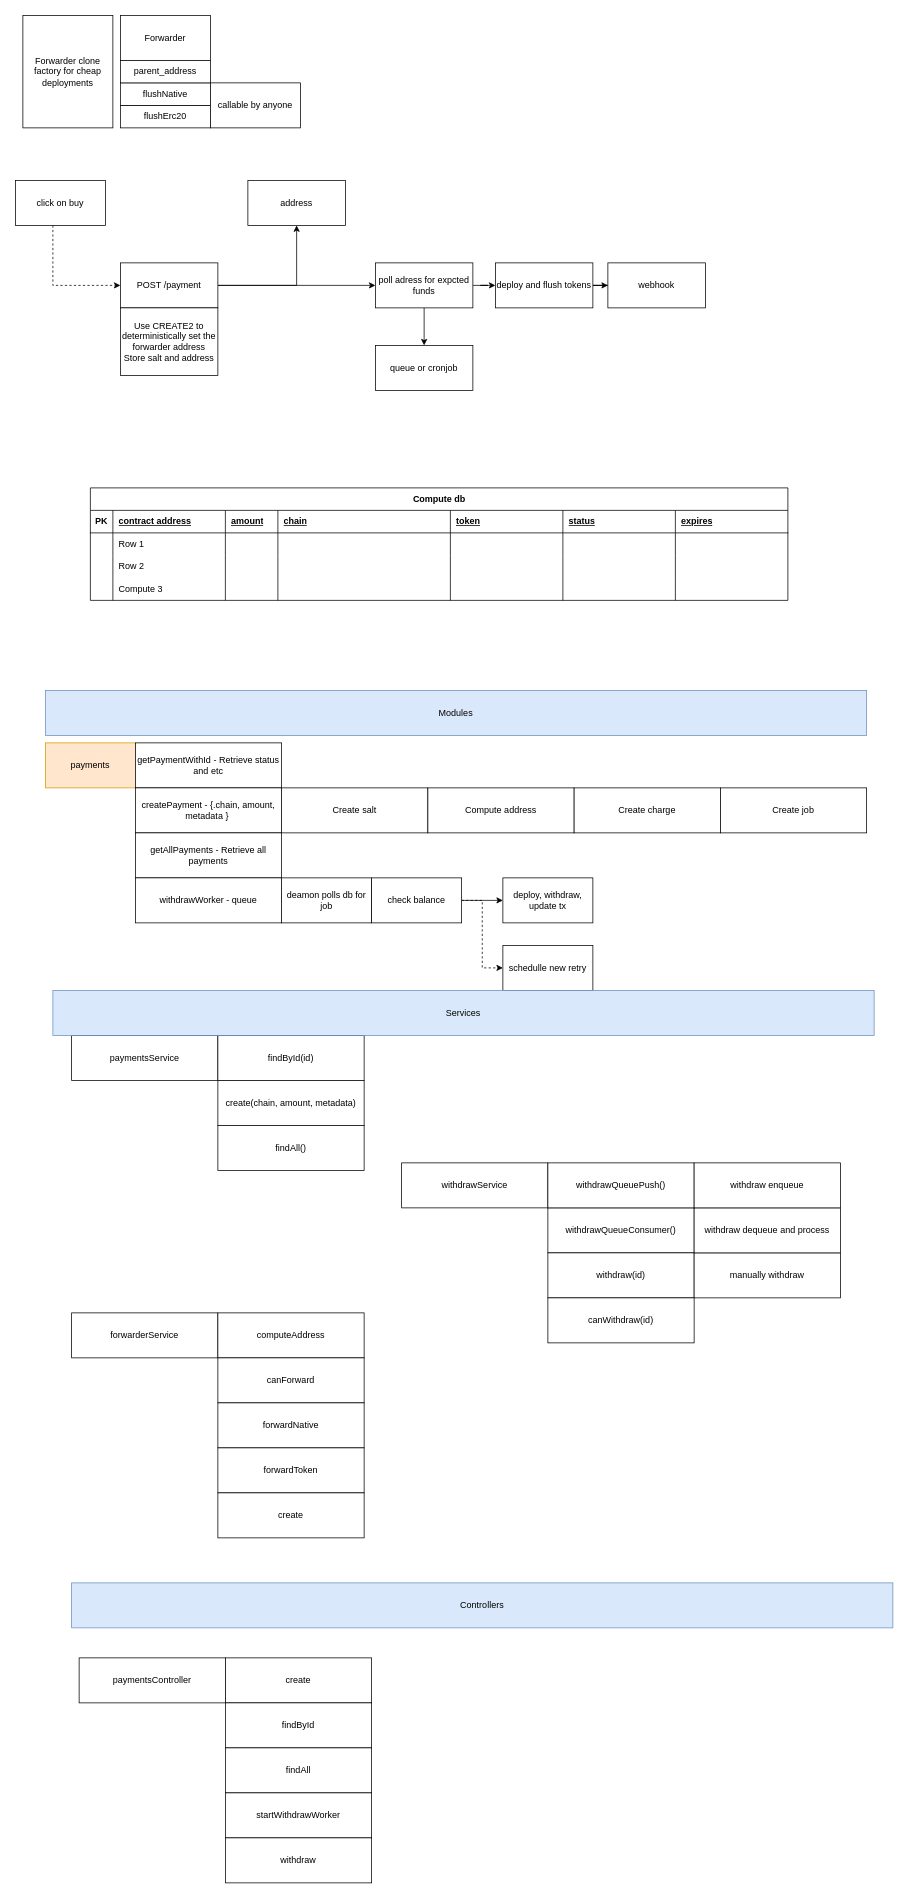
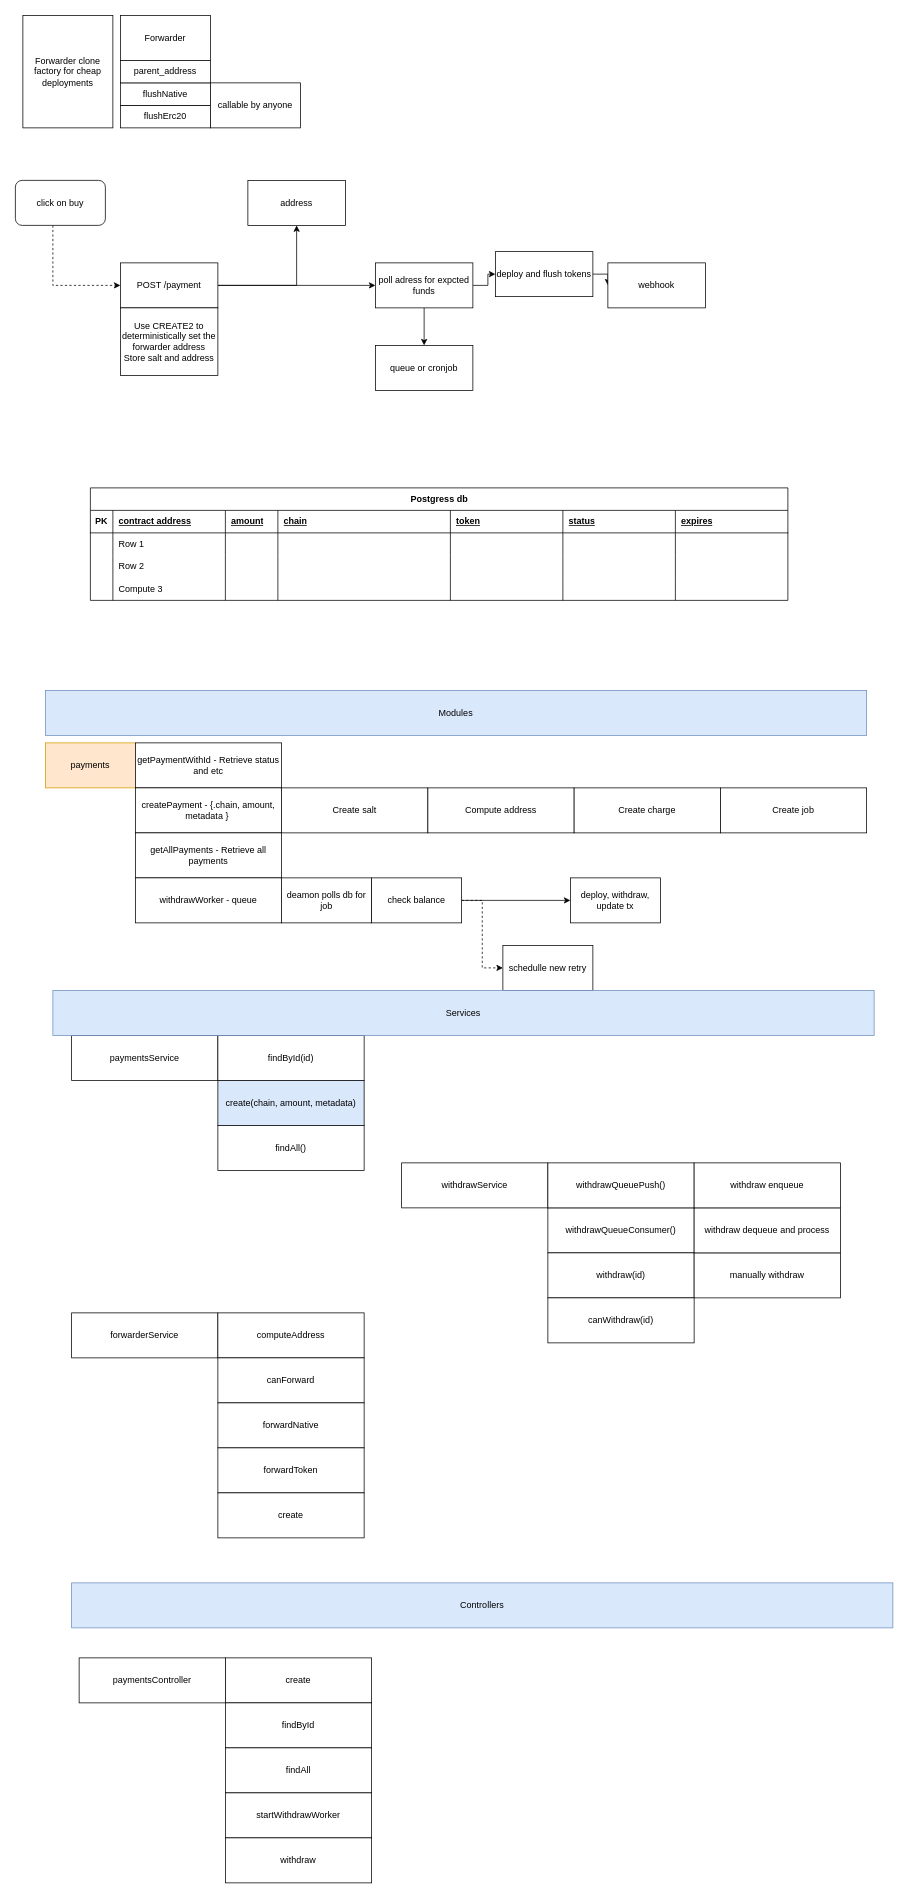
node "click on buy": shape rectangle -> rounded rectangle
node "deploy and flush tokens": moved (544, 285) -> (544, 274)
node "Compute db": label "Compute db" -> "Postgress db"
node "deploy, withdraw, update tx": moved (548, 900) -> (615, 900)
node "create(chain, amount, metadata)": fillcolor #ffffff -> #dae8fc
